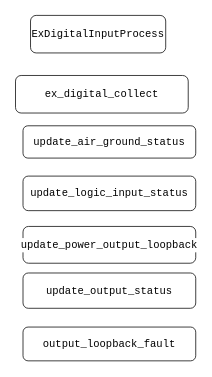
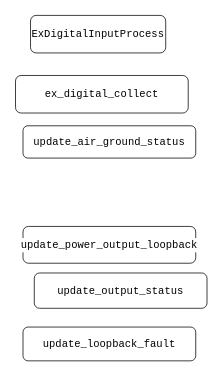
node "update_logic_input_status": removed
node "update_output_status": moved (109, 290) -> (120, 290)
node "output_loopback_fault": label "output_loopback_fault" -> "update_loopback_fault"
